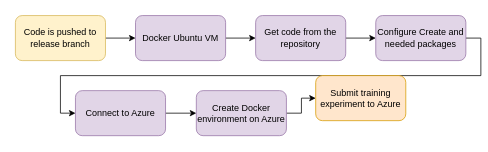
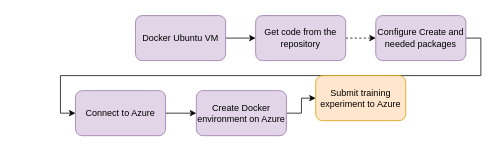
node "Code is pushed to release branch": removed
edge "Code is pushed to release branch" -> "Docker Ubuntu VM": removed
edge "Get code from the repository" -> "Configure Create and needed packages": style solid -> dashed
